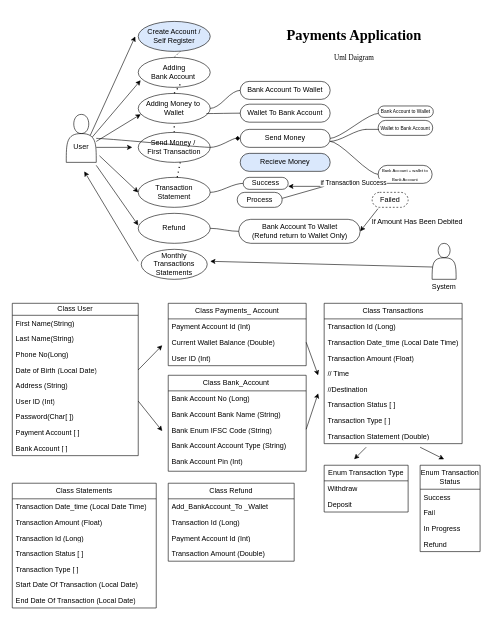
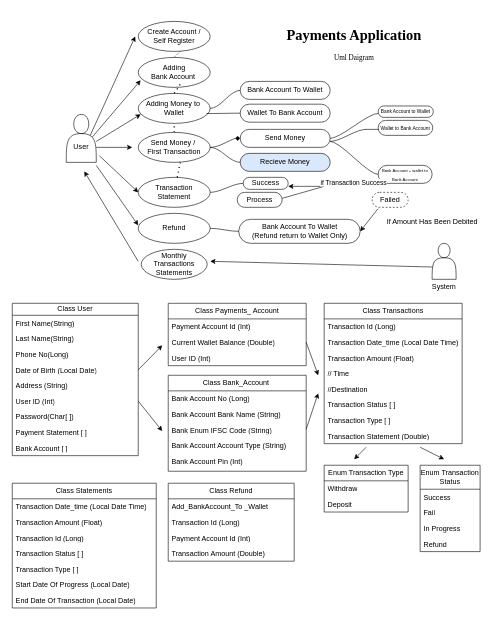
node "Create Account / Self Register": fillcolor #dae8fc -> #ffffff
edge "User" -- "Send Money / First Transaction": now "Recieve Money" -- "Send Money / First Transaction"
node "If Amount Has Been Debited": moved (417, 222) -> (432, 222)
node "Payment Account [ ]": label "Payment Account [ ]" -> "Payment Statement [ ]"
node "Start Date Of Transaction (Local Date)": label "Start Date Of Transaction (Local Date)" -> "Start Date Of Progress (Local Date)"
